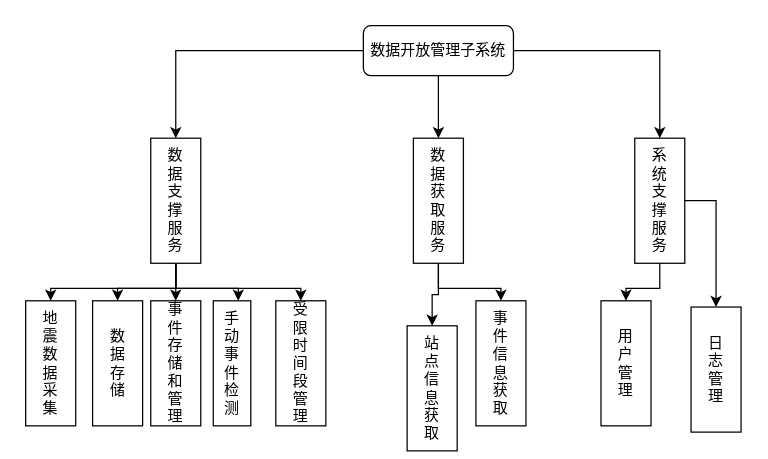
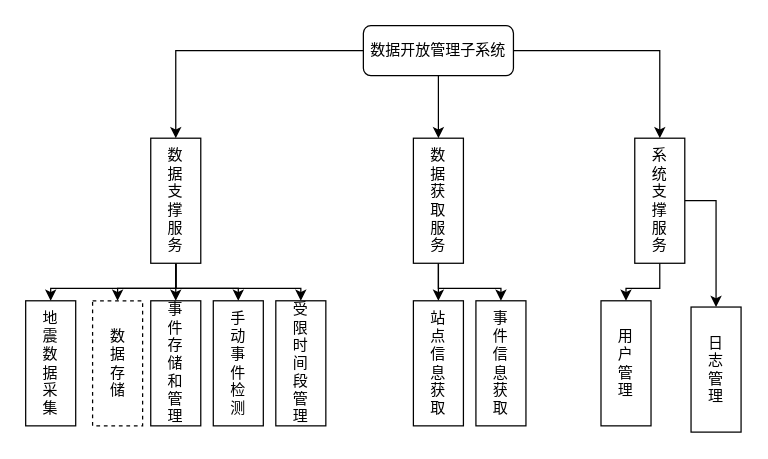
node "数 据 存 储": style solid -> dashed
node "手 动 事 件 检 测": size 38x125 -> 50x125
node "站 点 信 息 获 取": moved (432, 388) -> (438, 363)
